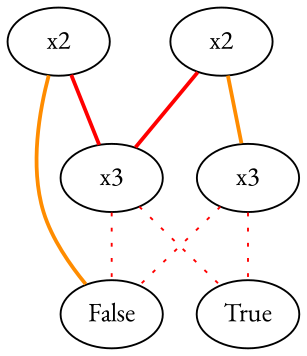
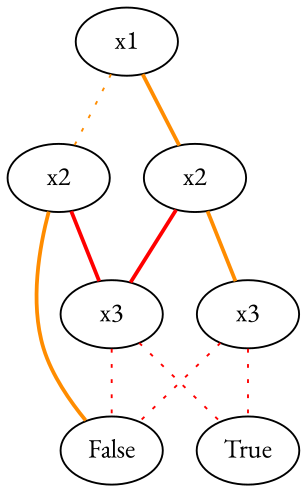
node "x1": added
